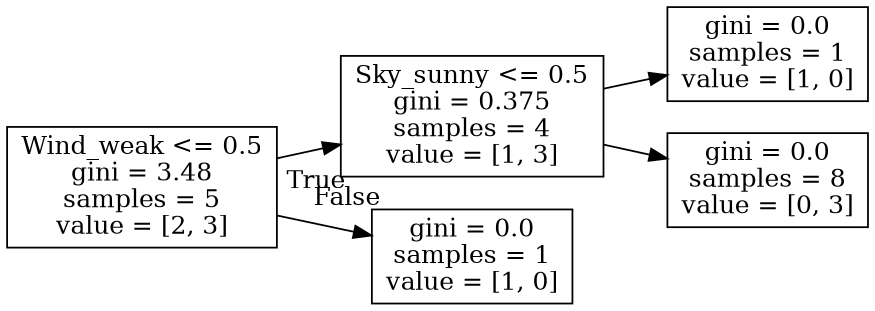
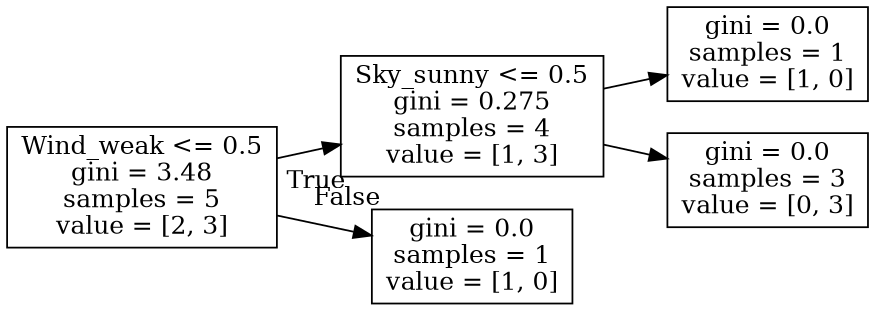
node "Sky_sunny <= 0.5 gini = 0.375 samples = 4 value = [1, 3]": label "Sky_sunny <= 0.5 gini = 0.375 samples = 4 value = [1, 3]" -> "Sky_sunny <= 0.5 gini = 0.275 samples = 4 value = [1, 3]"
node "gini = 0.0 samples = 8 value = [0, 3]": label "gini = 0.0 samples = 8 value = [0, 3]" -> "gini = 0.0 samples = 3 value = [0, 3]"
